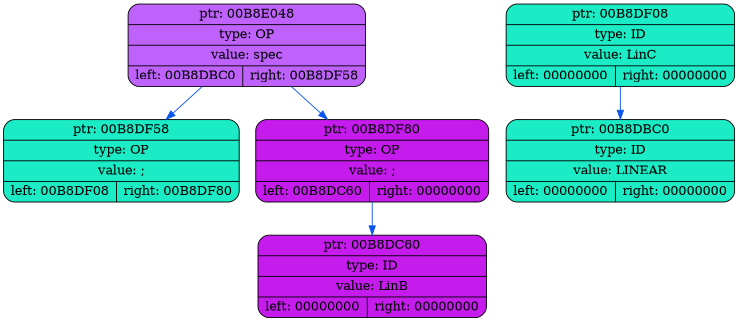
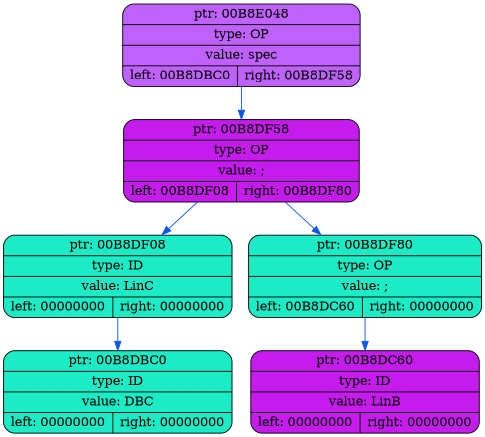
edge "ptr: 00B8E048" -> "ptr: 00B8DF80": now "ptr: 00B8DF58" -> "ptr: 00B8DF80"
node "ptr: 00B8DF58": fillcolor #1becc5 -> #c51bec
node "ptr: 00B8DF80": fillcolor #c51bec -> #1becc5
node "ptr: 00B8DBC0": text "value: LINEAR" -> "value: DBC"
edge "ptr: 00B8DF58" -> "ptr: 00B8DF08": added
